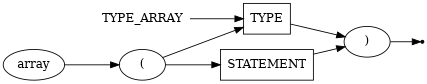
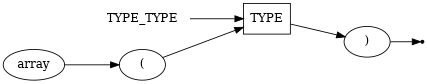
node "TYPE_ARRAY": label "TYPE_ARRAY" -> "TYPE_TYPE"
node "STATEMENT": removed
